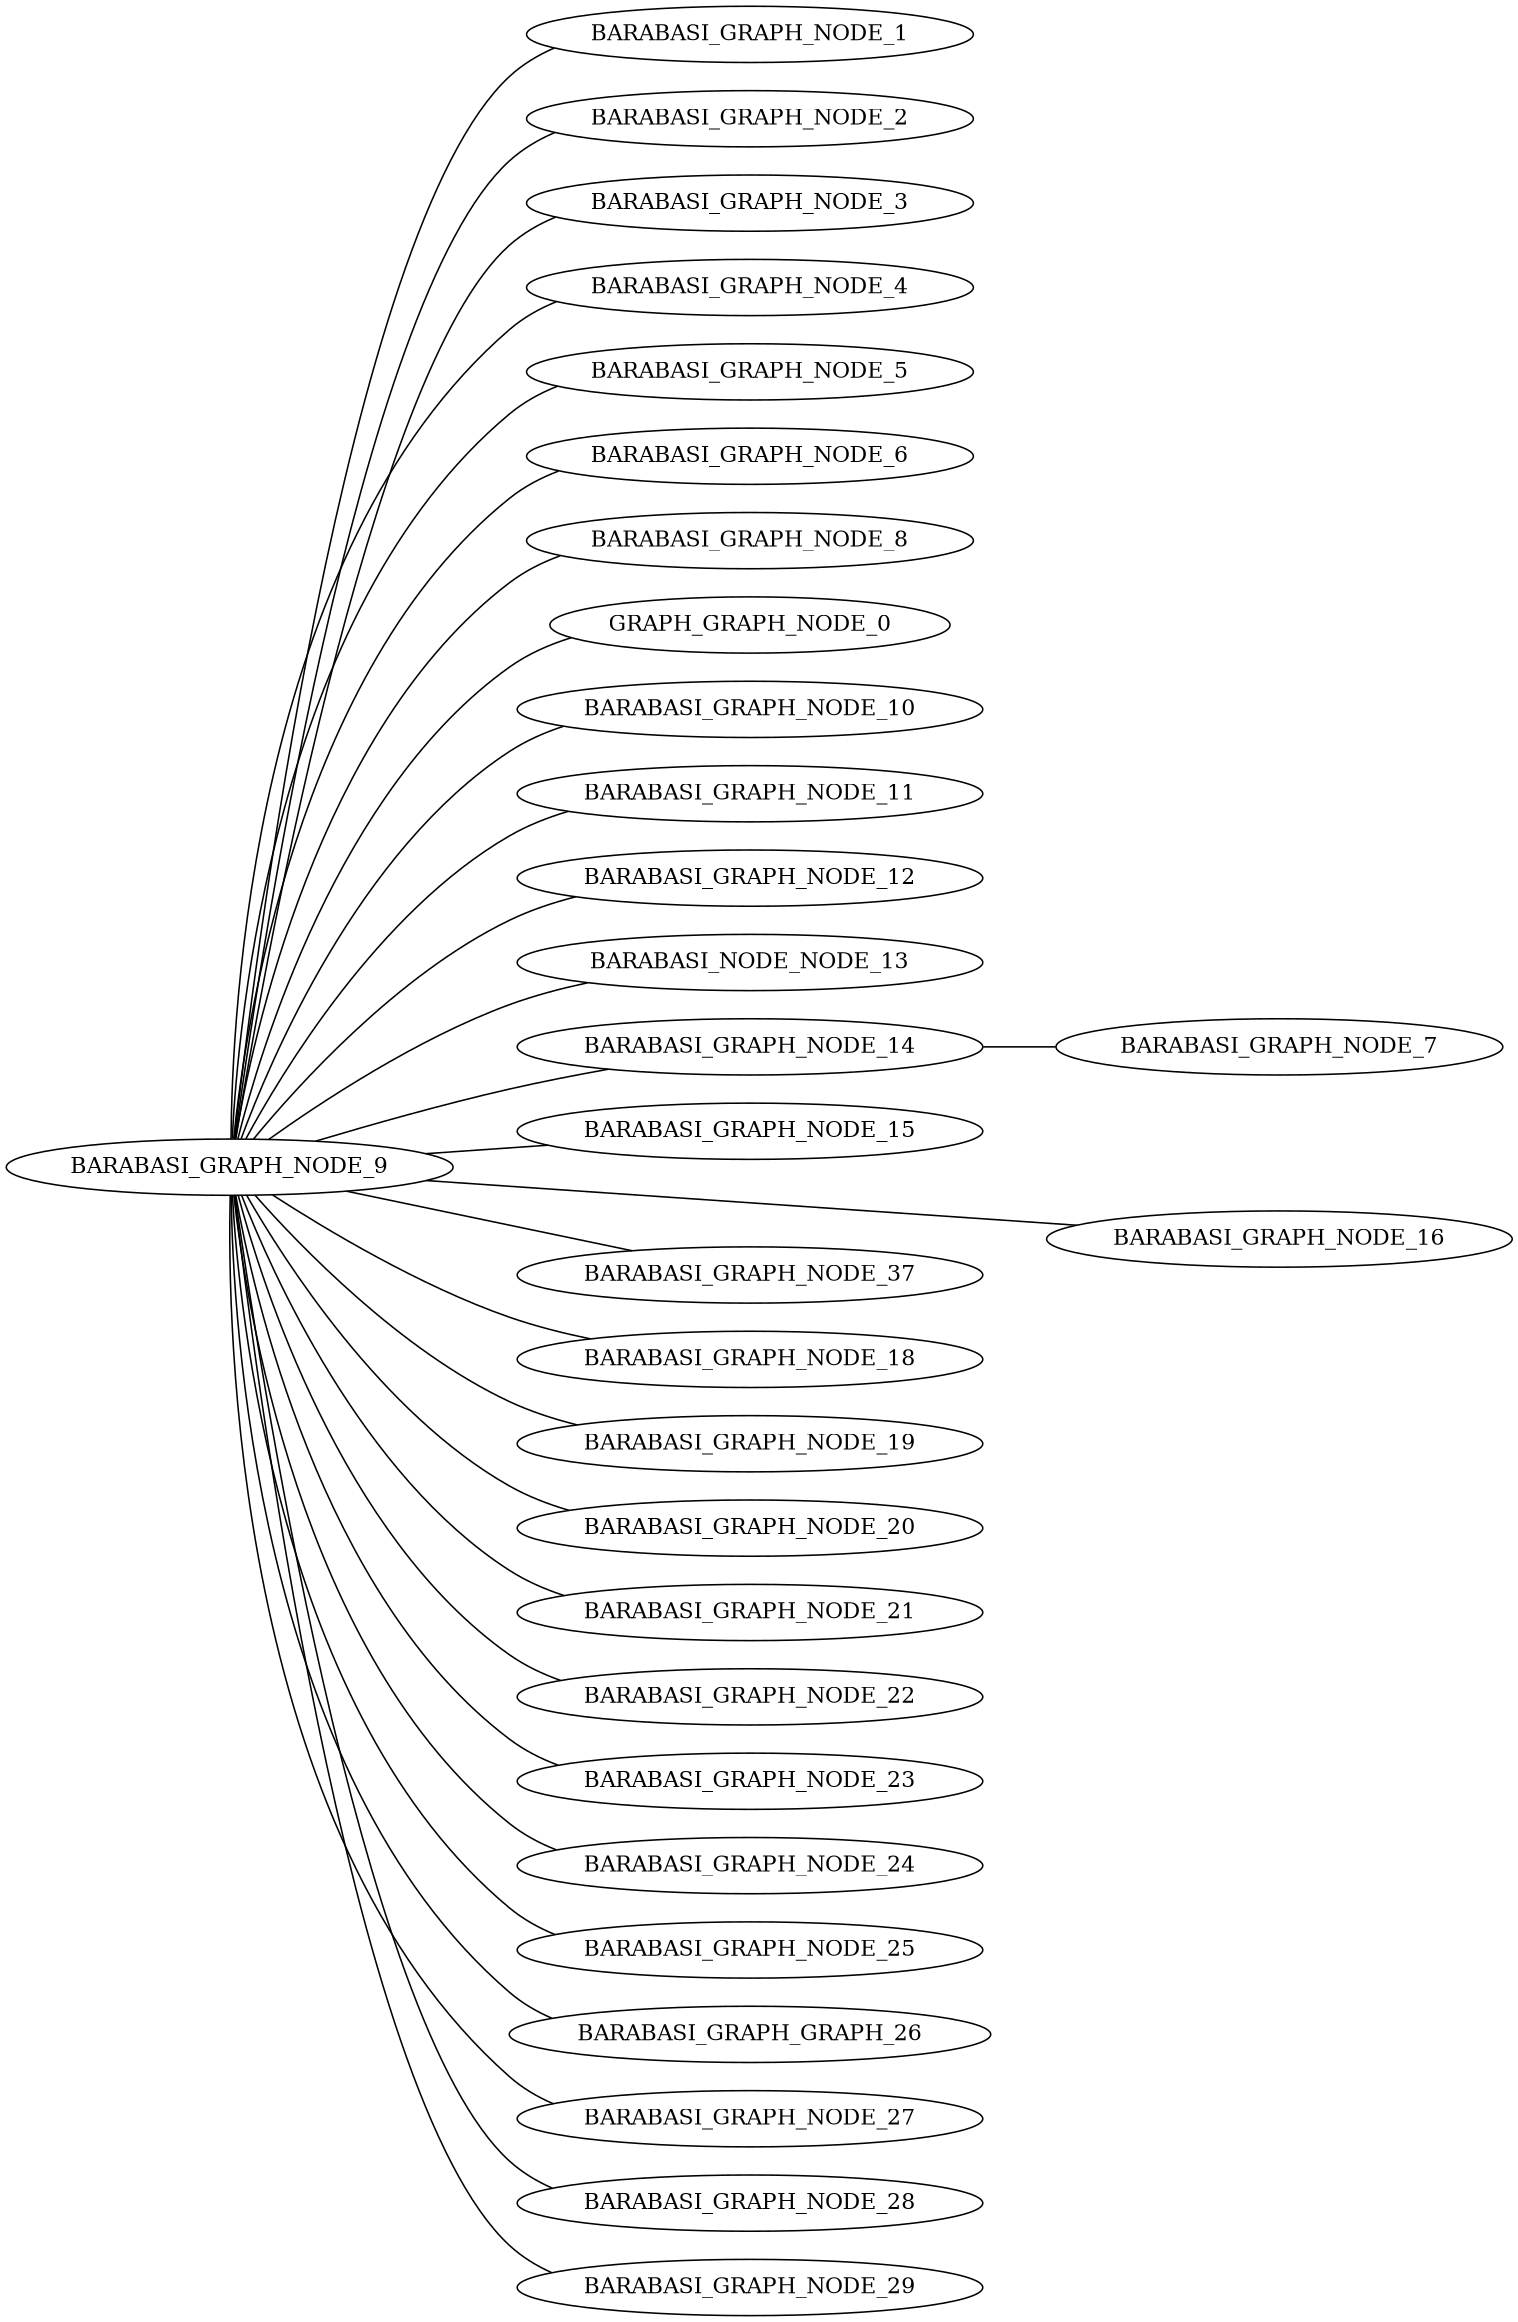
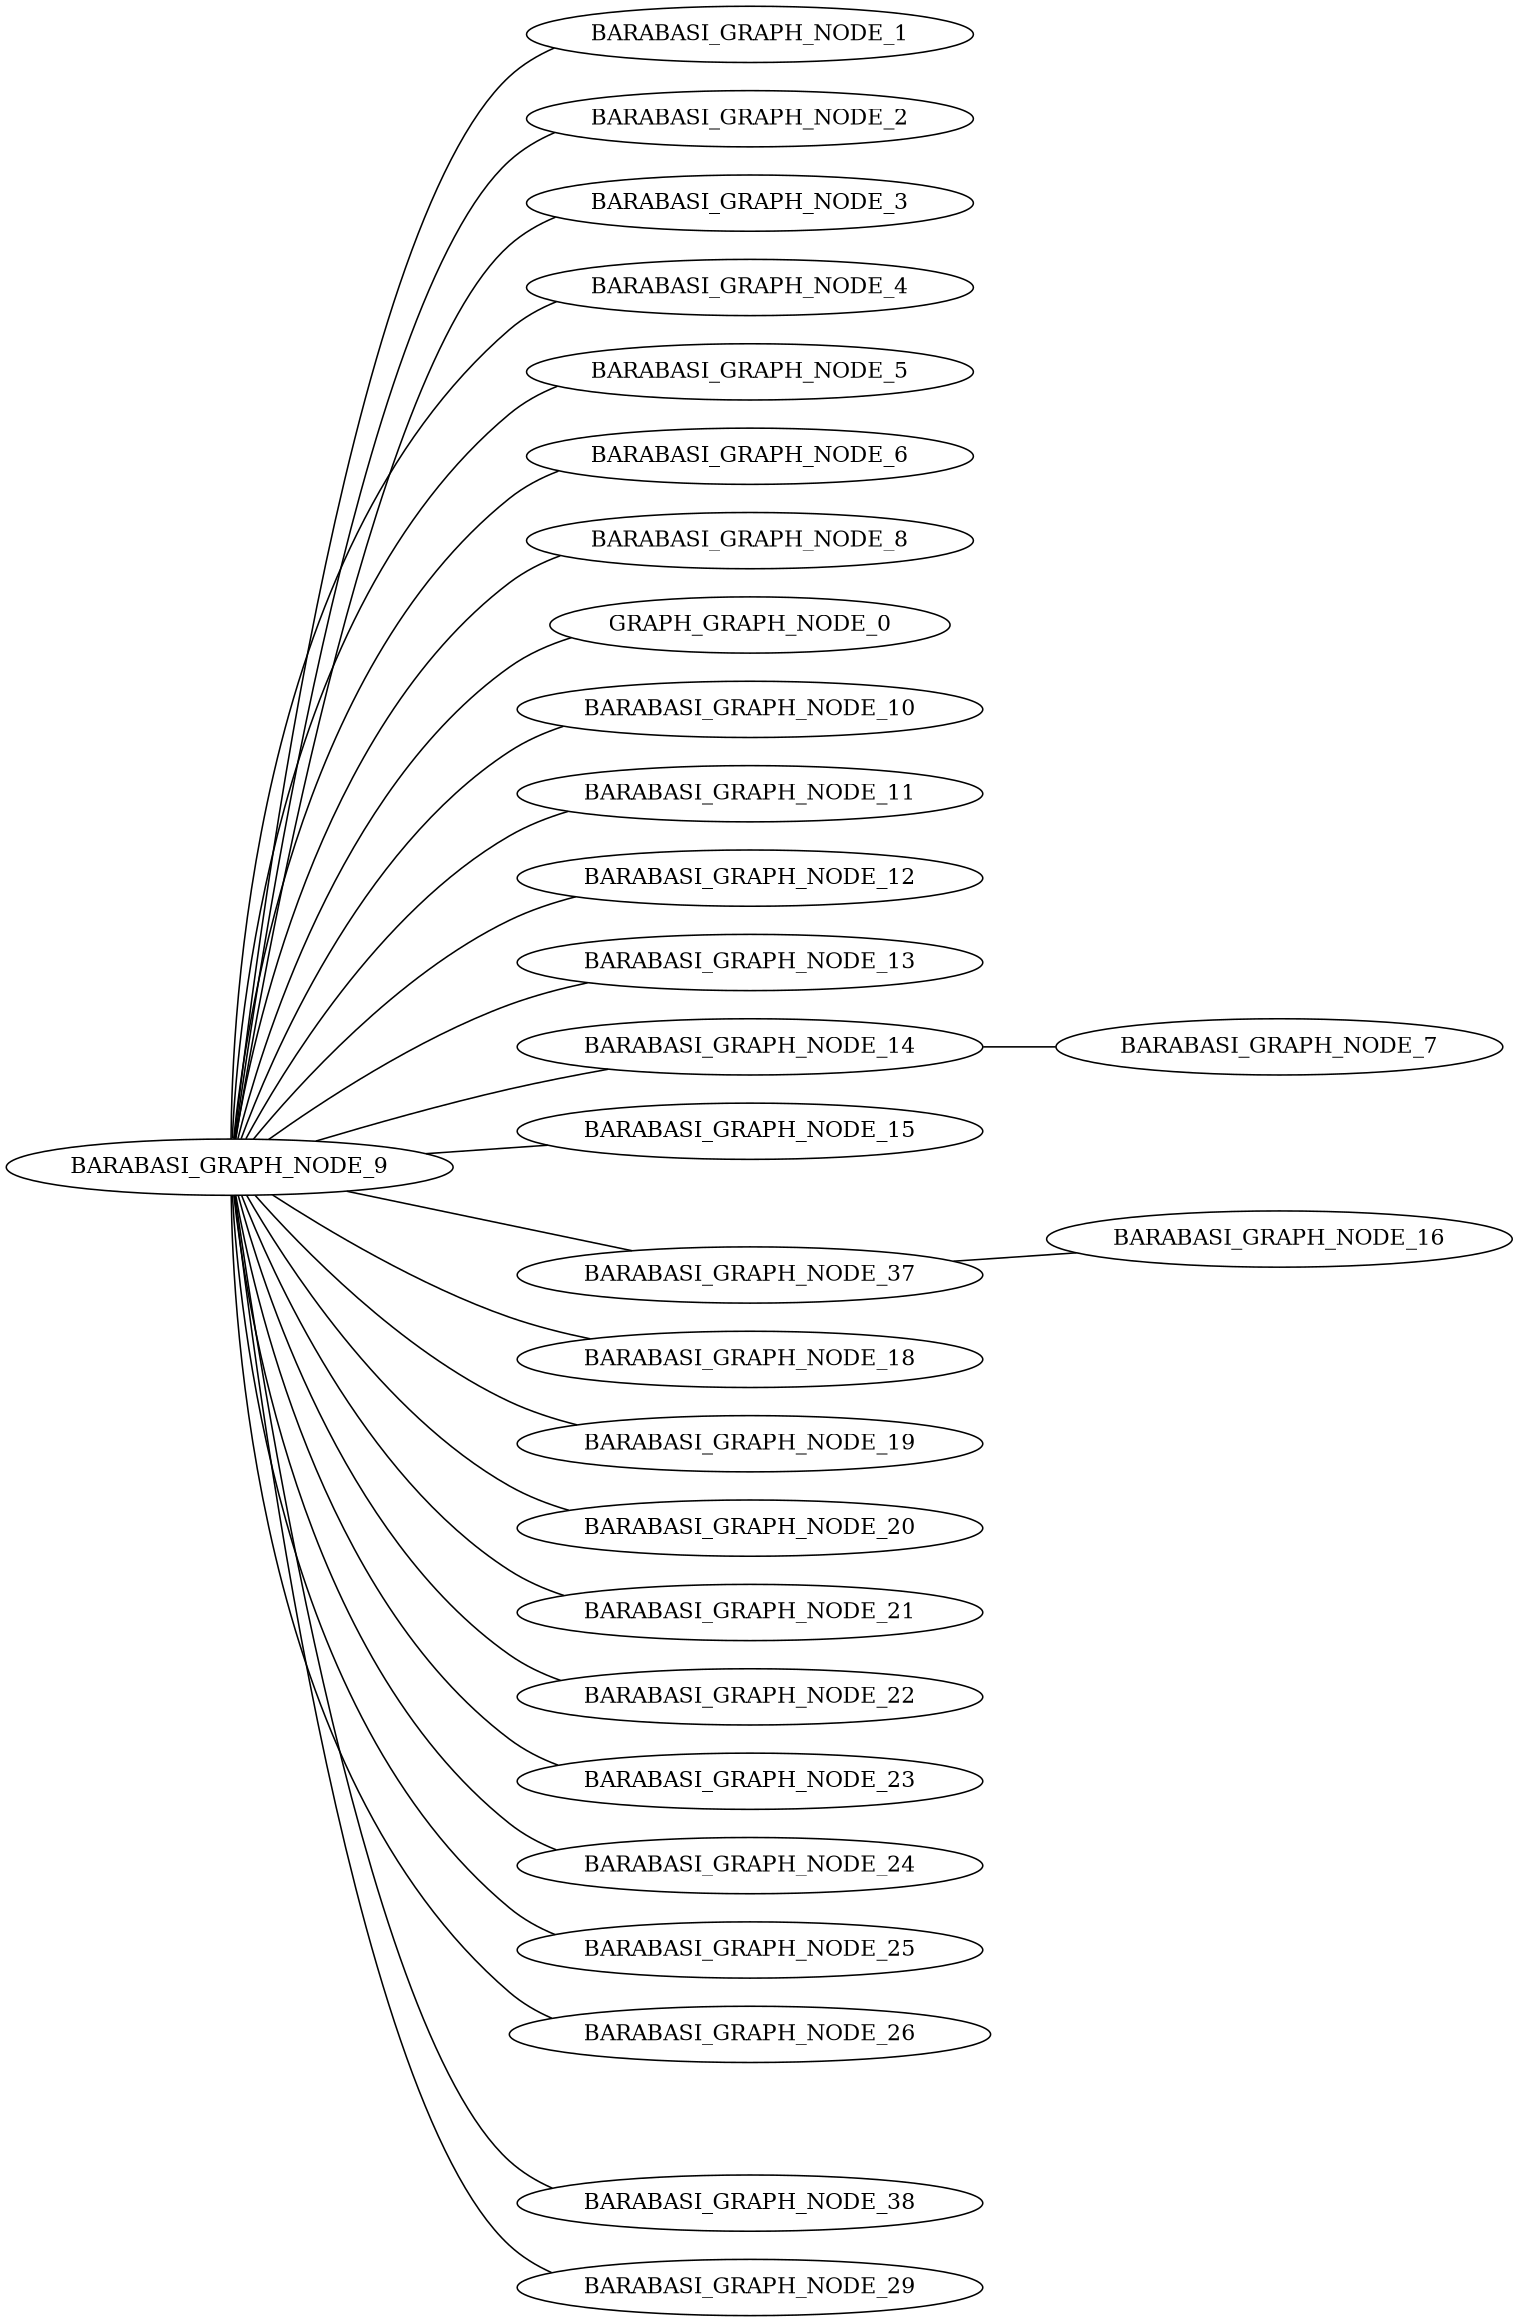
node "BARABASI_NODE_NODE_13": label "BARABASI_NODE_NODE_13" -> "BARABASI_GRAPH_NODE_13"
edge "BARABASI_GRAPH_NODE_9" -- "BARABASI_GRAPH_NODE_16": now "BARABASI_GRAPH_NODE_37" -- "BARABASI_GRAPH_NODE_16"
node "BARABASI_GRAPH_GRAPH_26": label "BARABASI_GRAPH_GRAPH_26" -> "BARABASI_GRAPH_NODE_26"
node "BARABASI_GRAPH_NODE_27": removed
node "BARABASI_GRAPH_NODE_28": label "BARABASI_GRAPH_NODE_28" -> "BARABASI_GRAPH_NODE_38"
